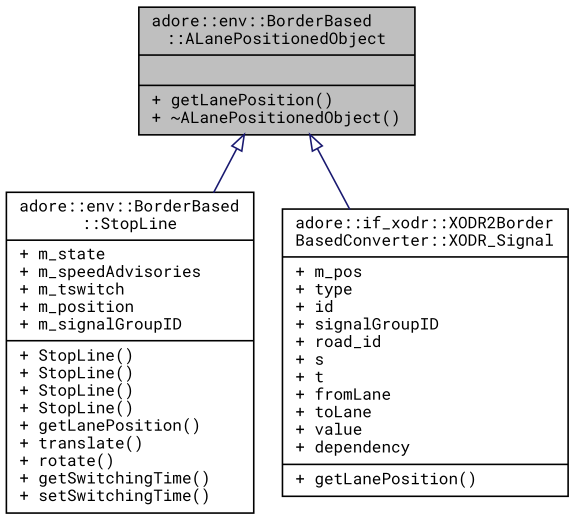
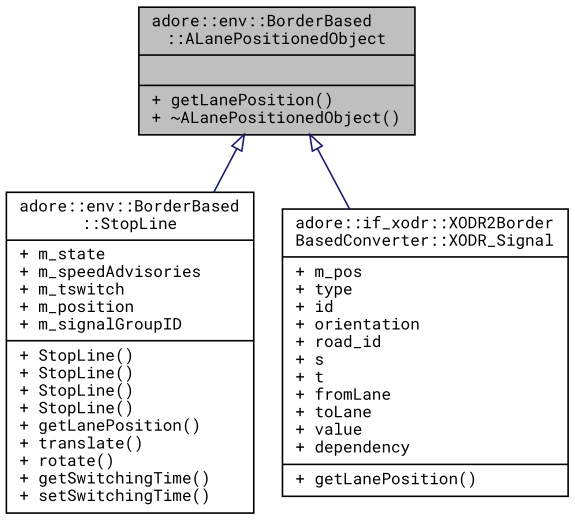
node "adore::if_xodr::XODR2Border": text "+ signalGroupID" -> "+ orientation"
